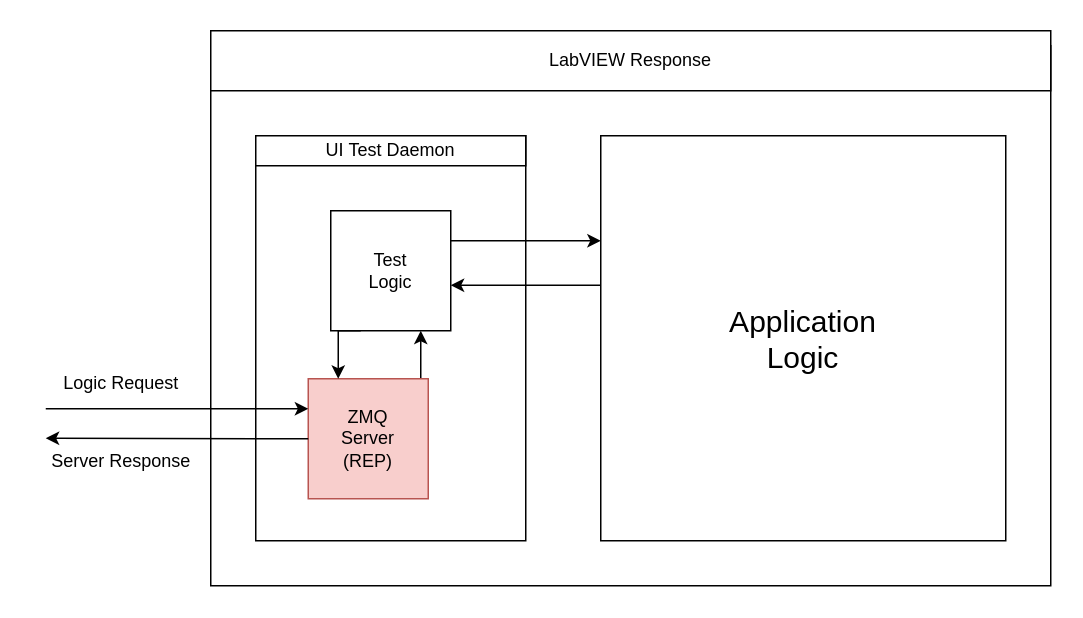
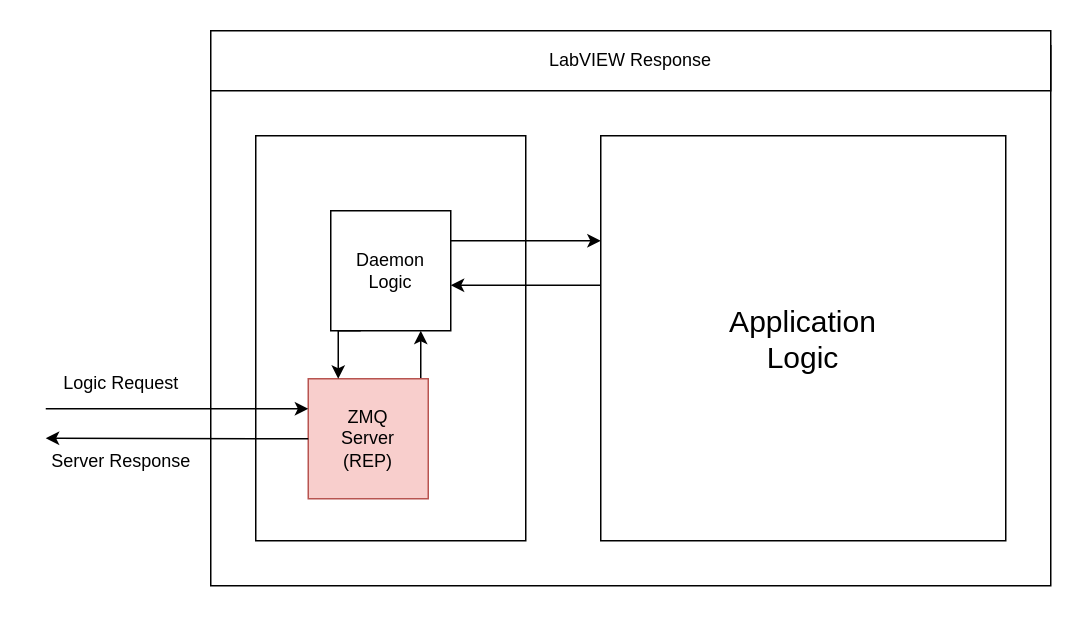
node "UI Test Daemon": removed
node "Test Logic": label "Test Logic" -> "Daemon Logic"
